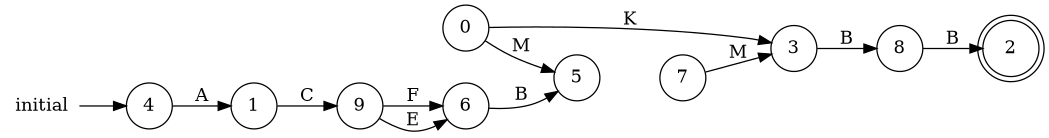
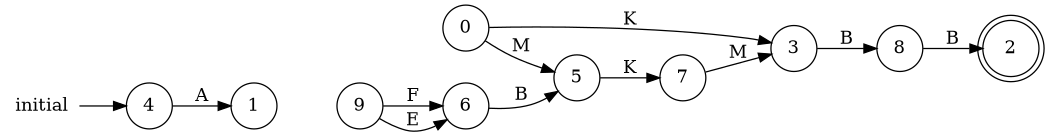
edge "5" -> "7": added, label "K"
edge "1" -> "9": removed, label "C"
